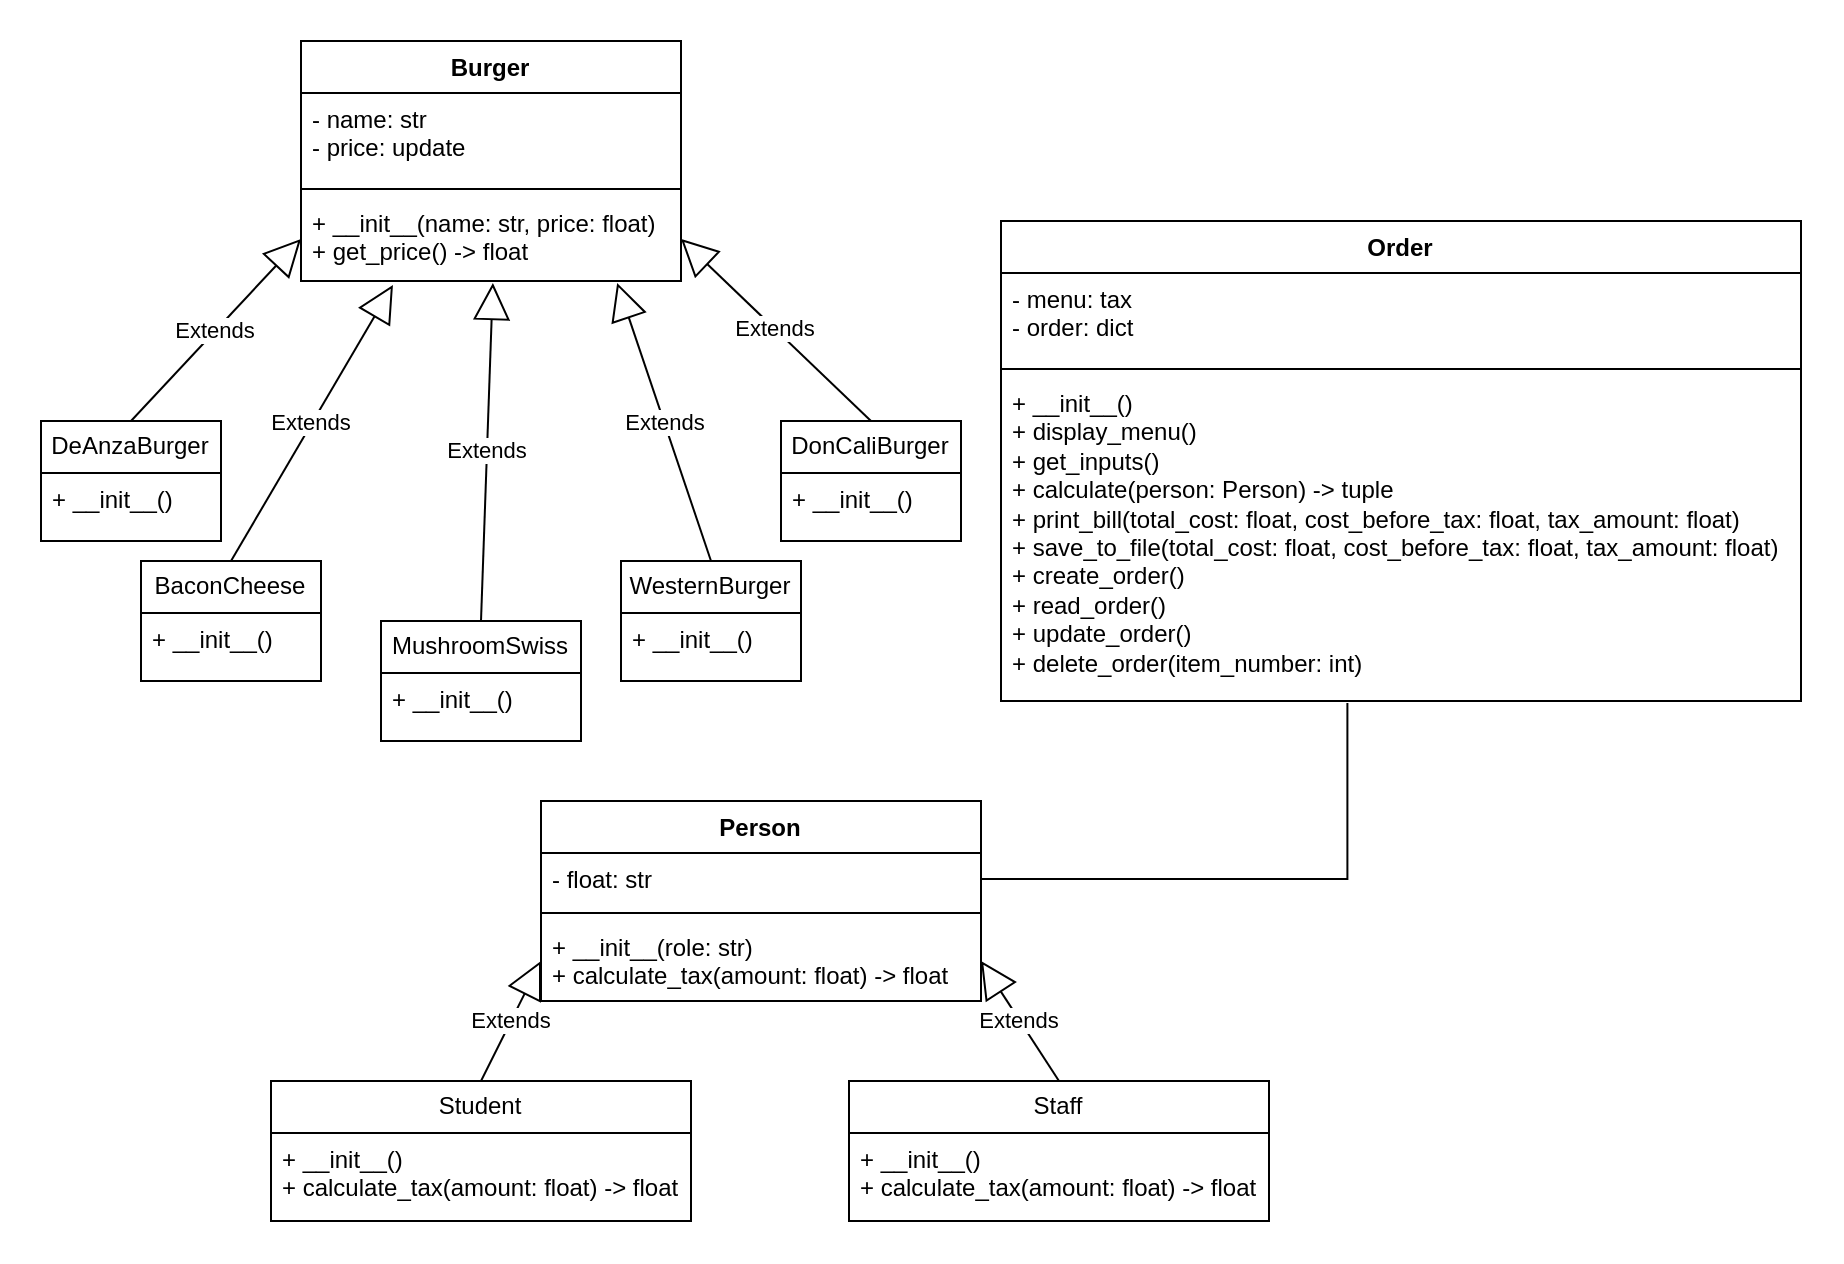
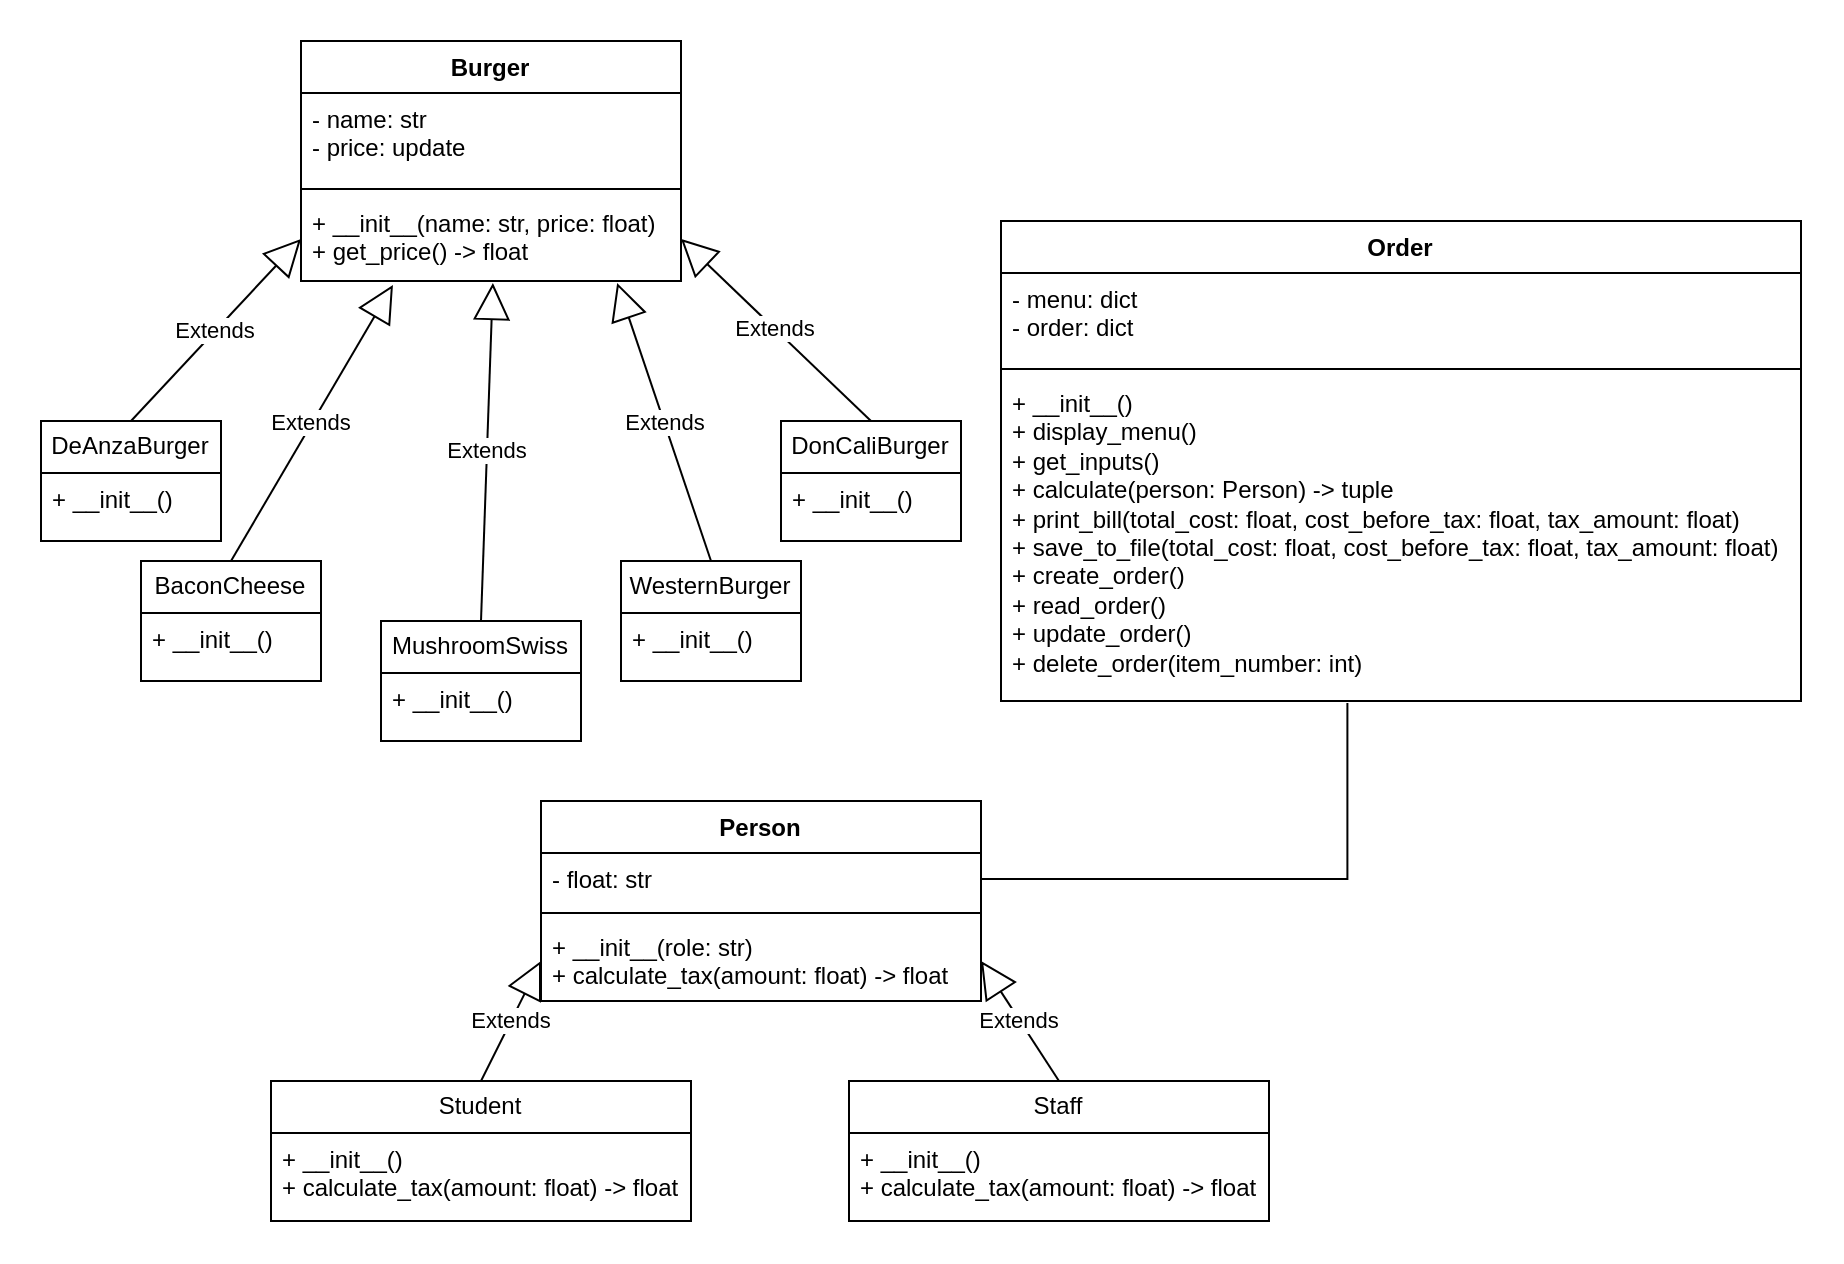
node "- menu: tax - order: dict": label "- menu: tax - order: dict" -> "- menu: dict - order: dict"
